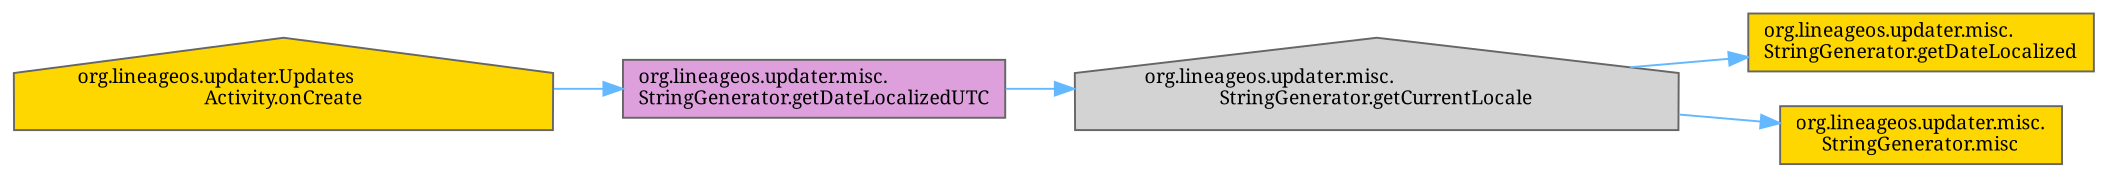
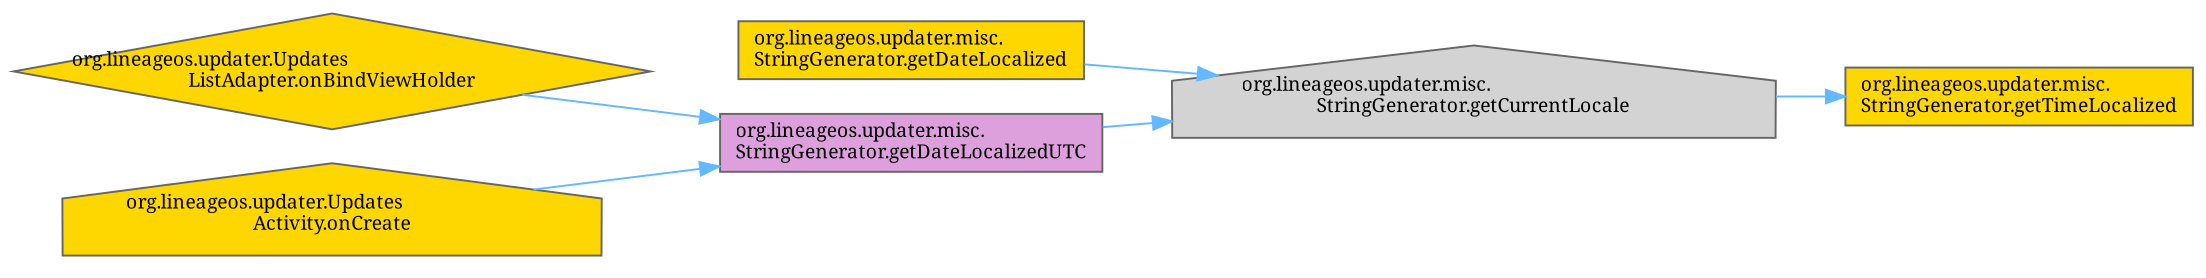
edge "org.lineageos.updater.misc. StringGenerator.getCurrentLocale" -> "org.lineageos.updater.misc. StringGenerator.getDateLocalized": reversed
node "org.lineageos.updater.Updates ListAdapter.onBindViewHolder": added
node "org.lineageos.updater.misc. StringGenerator.misc": label "org.lineageos.updater.misc. StringGenerator.misc" -> "org.lineageos.updater.misc. StringGenerator.getTimeLocalized"
